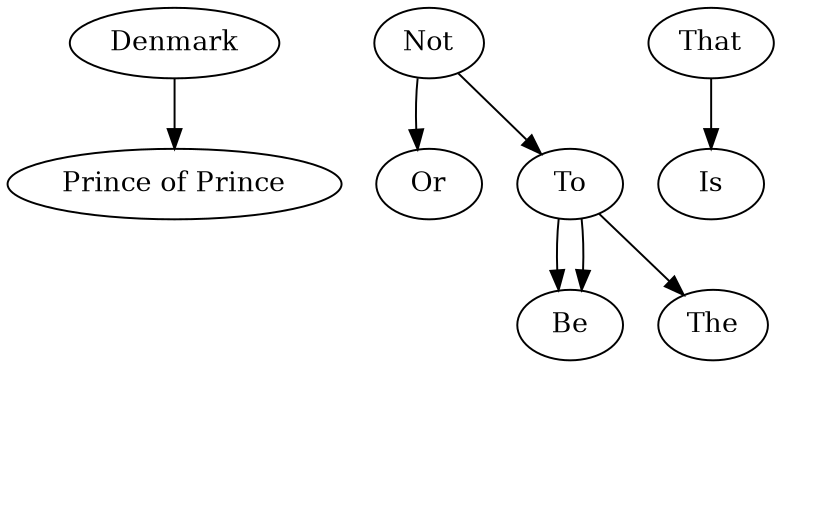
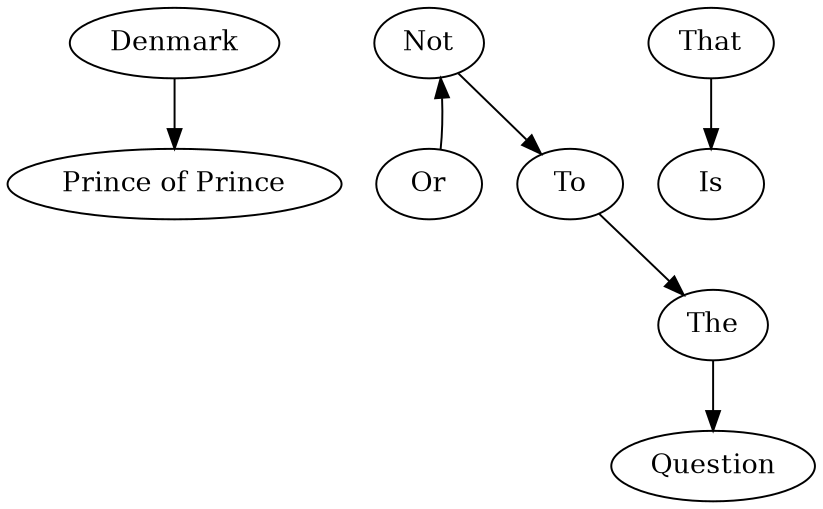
edge "Not" -> "Or": reversed
node "Be": removed
node "Question": added
